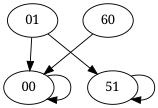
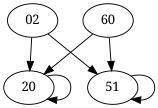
node "01": label "01" -> "02"
edge "60" -> "51": added
node "00": label "00" -> "20"
